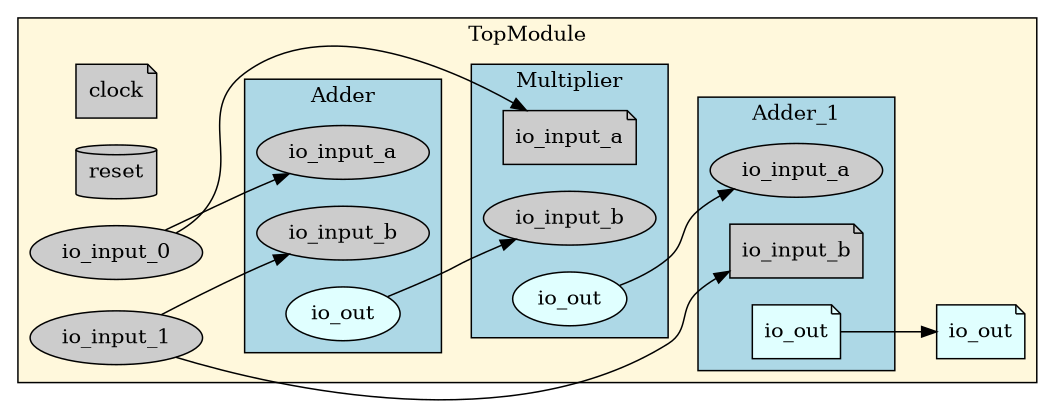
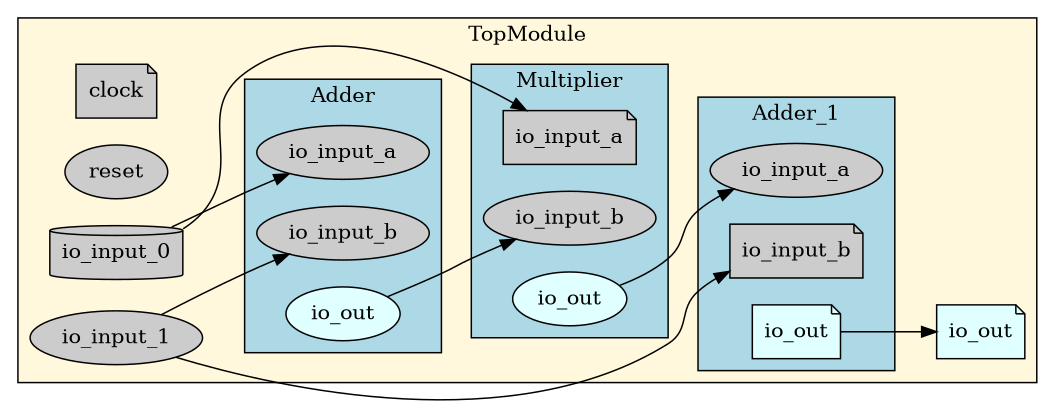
node "reset": shape cylinder -> ellipse
node "io_input_0": shape ellipse -> cylinder
